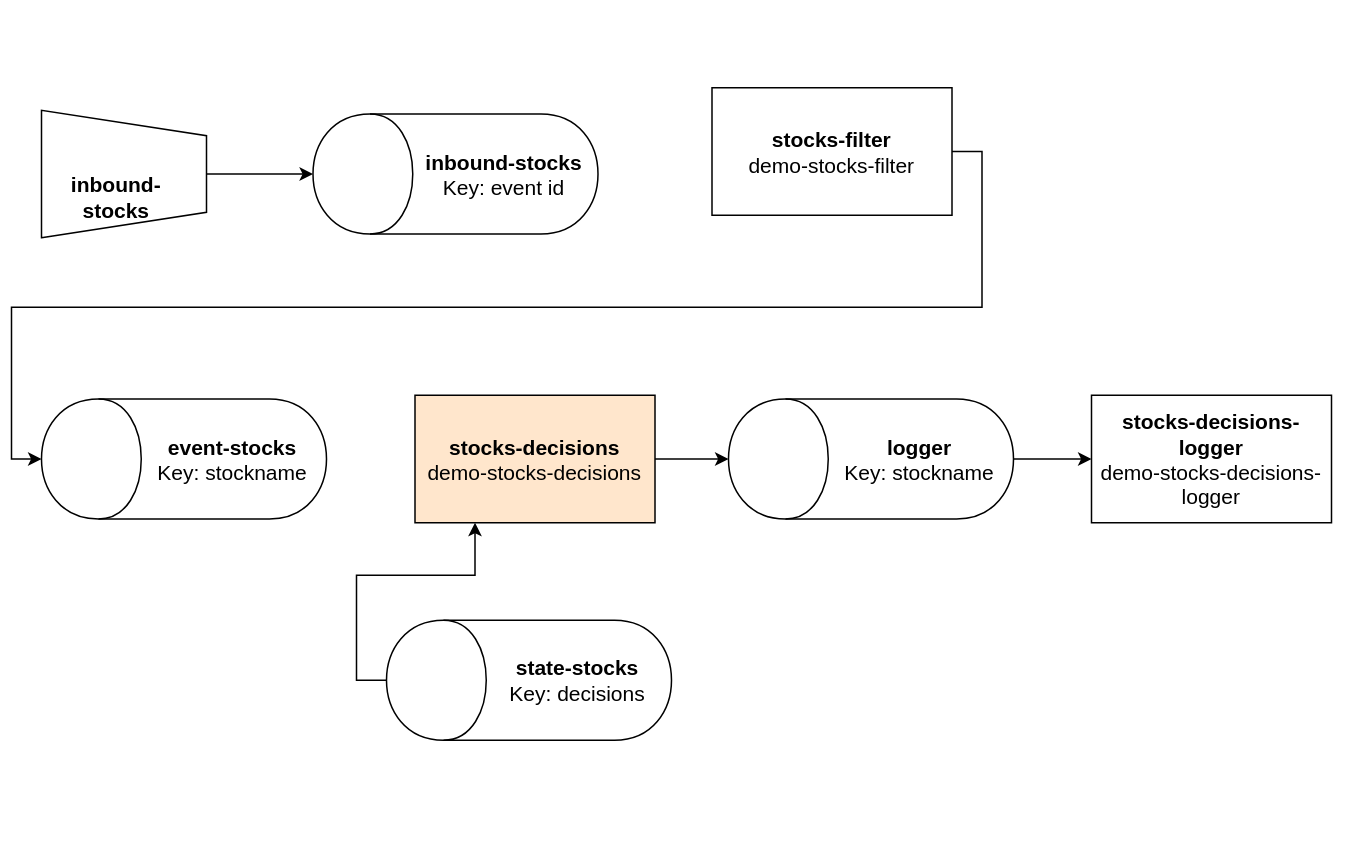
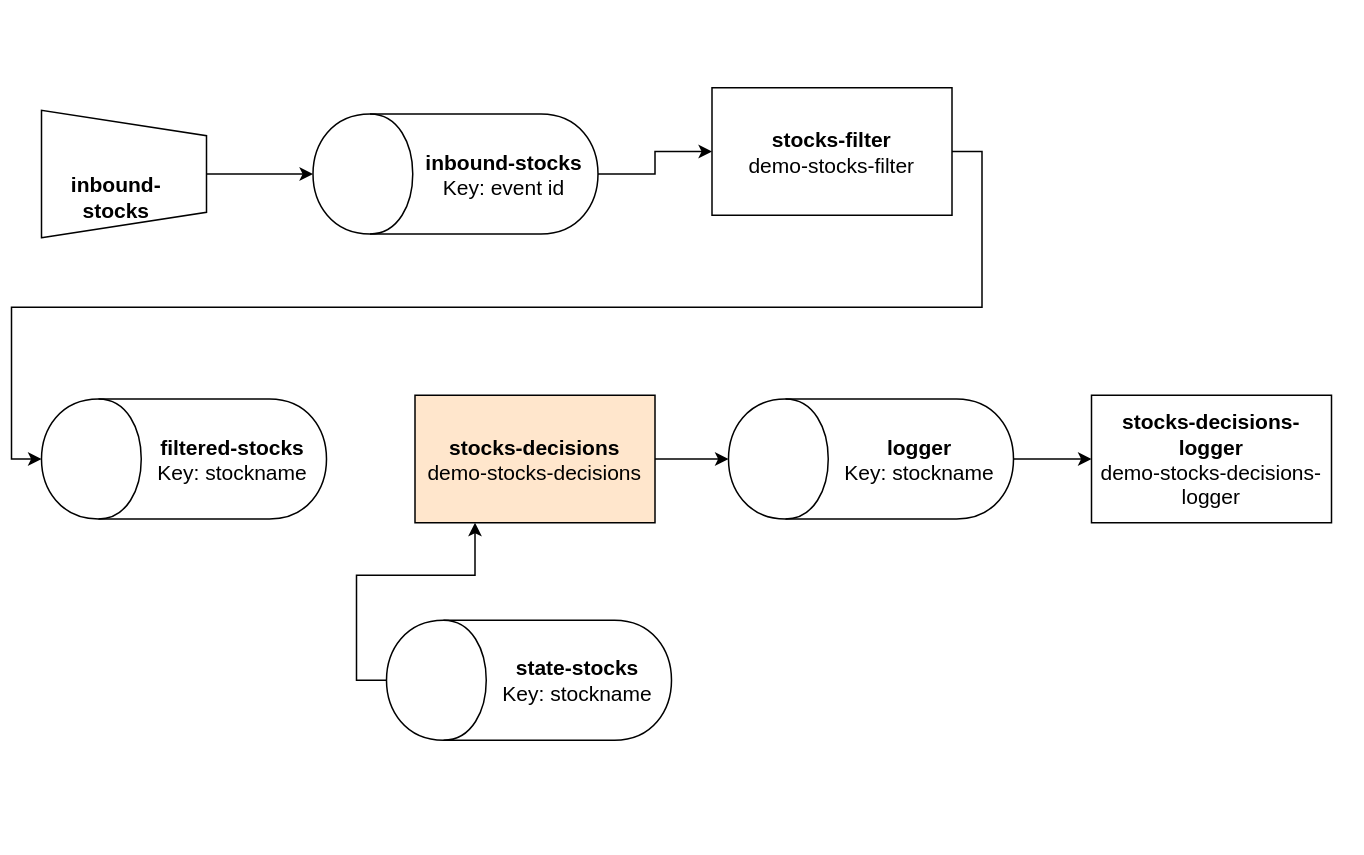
edge "inbound-stocks Key: event id" -> "stocks-filter demo-stocks-filter": added
node "event-stocks Key: stockname": label "event-stocks Key: stockname" -> "filtered-stocks Key: stockname"
node "state-stocks Key: decisions": label "state-stocks Key: decisions" -> "state-stocks Key: stockname"
